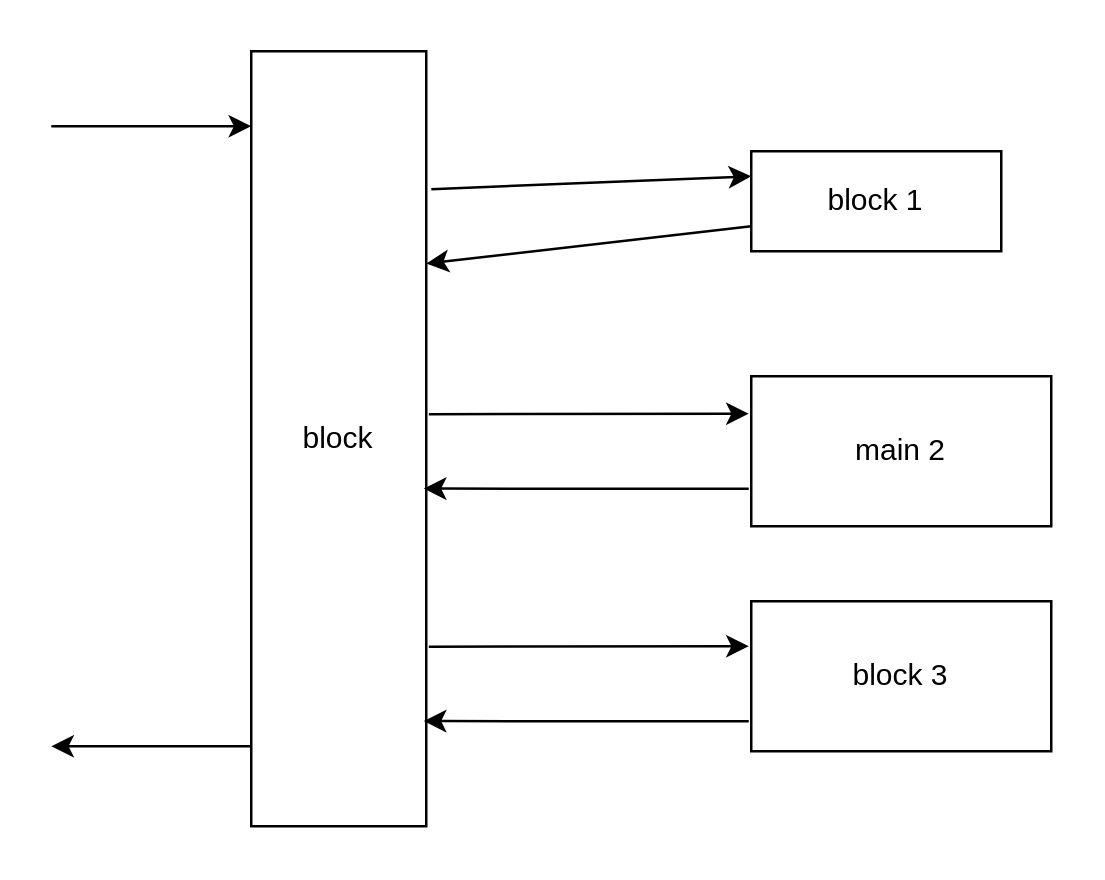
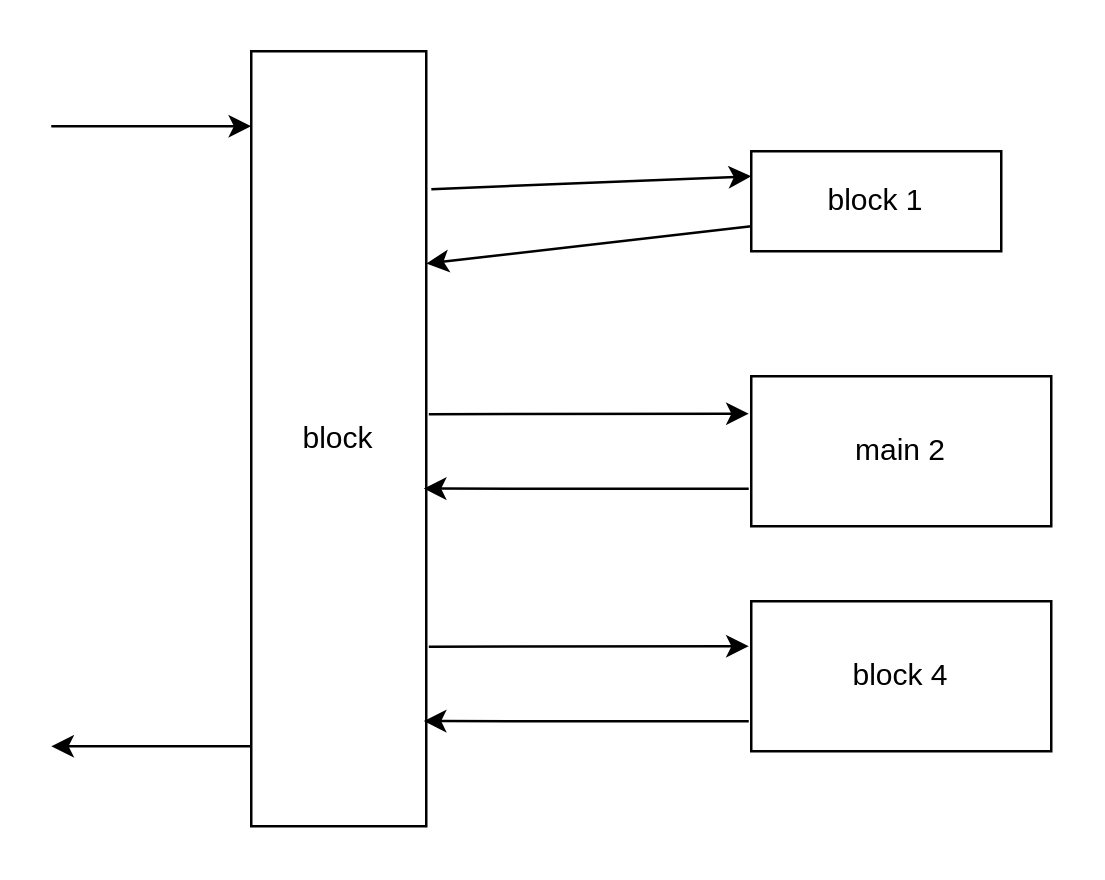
node "block 3": label "block 3" -> "block 4"
